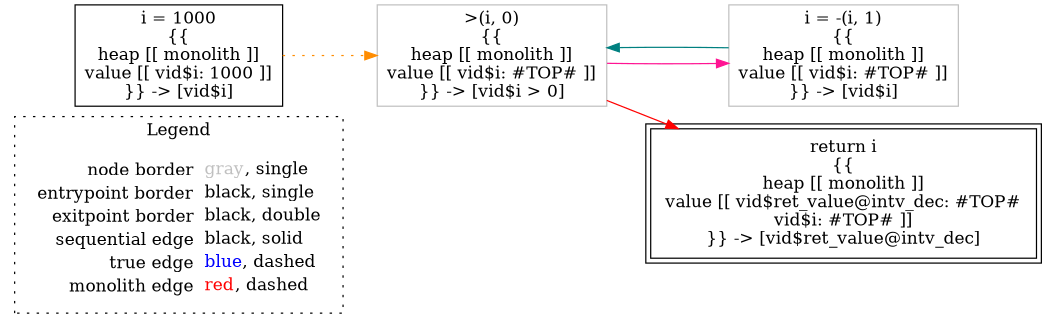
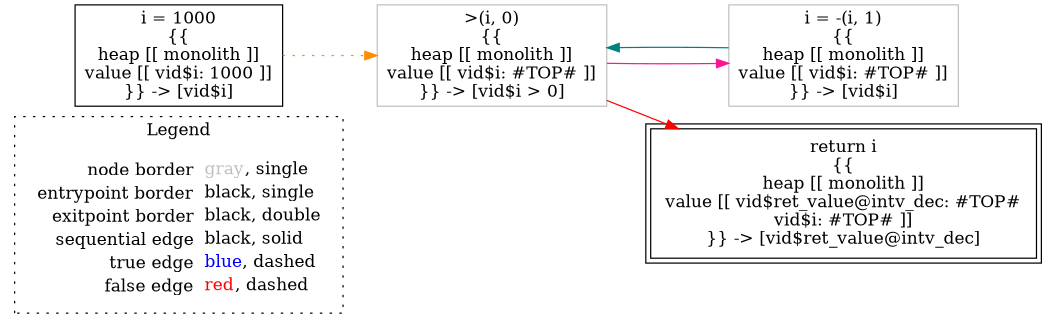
node "node border": text "monolith edge" -> "false edge"
